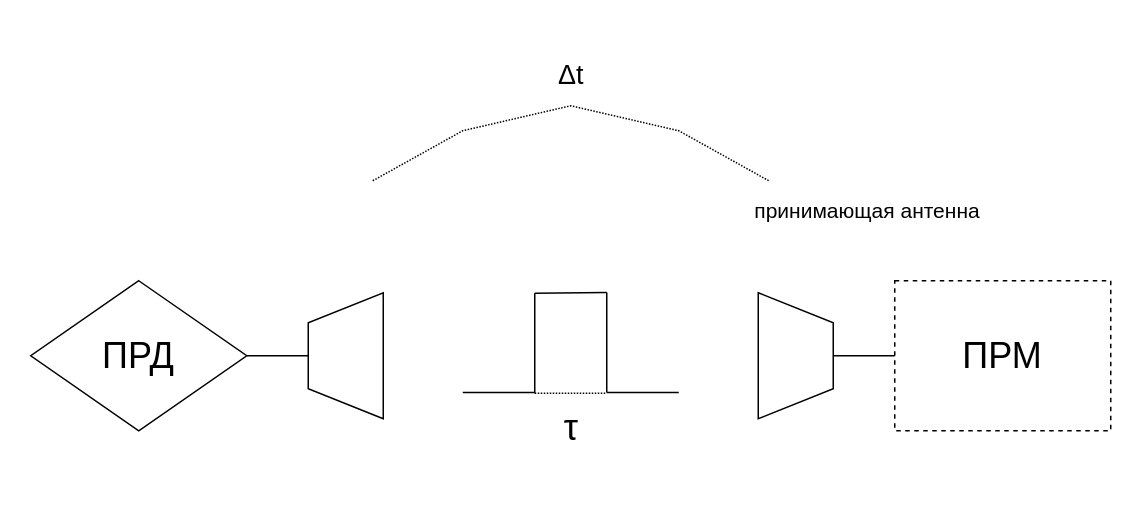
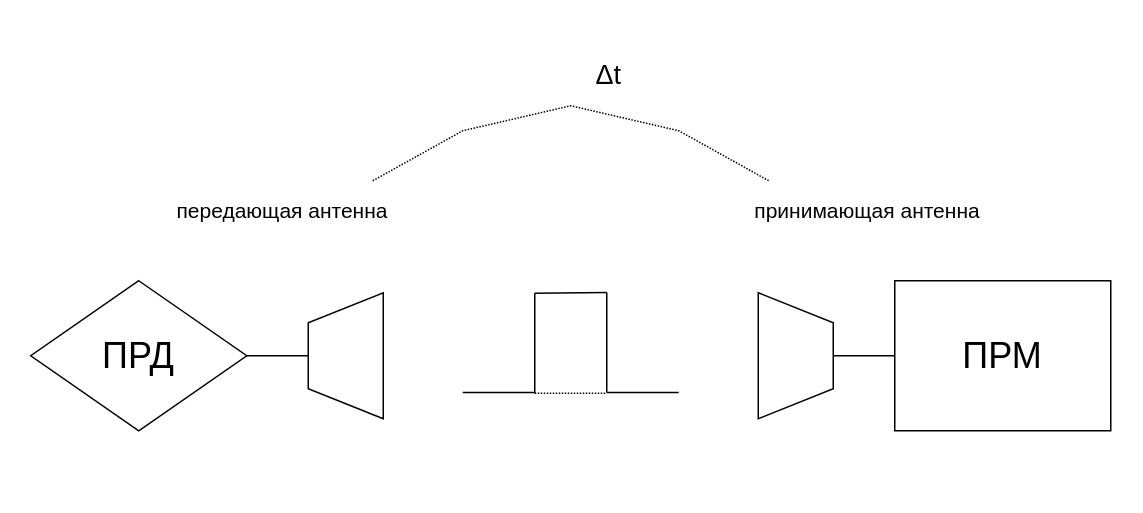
node "Δt": moved (571, 76) -> (608, 76)
node "передающая антенна": added
node "ПРМ": style dashed -> solid
node "τ": removed
